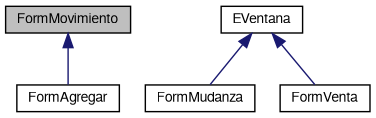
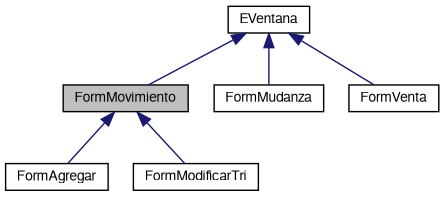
edge "FormMovimiento" -> "EVentana": added
node "FormModificarTri": added
